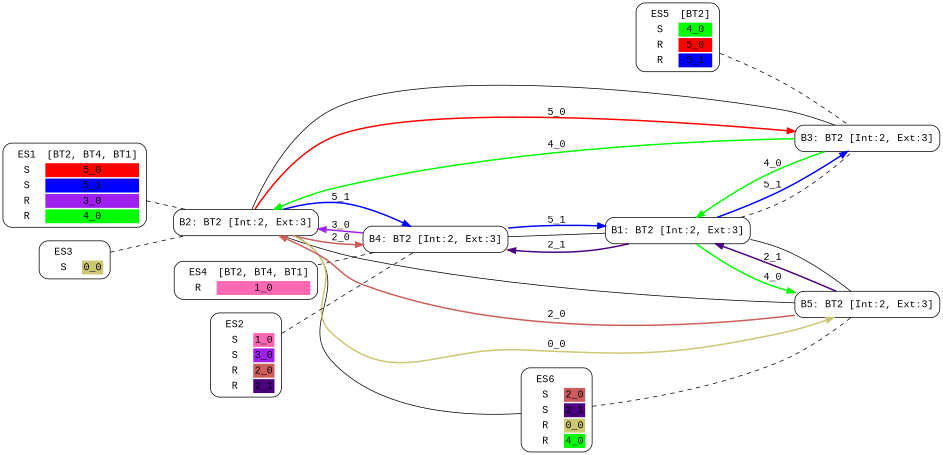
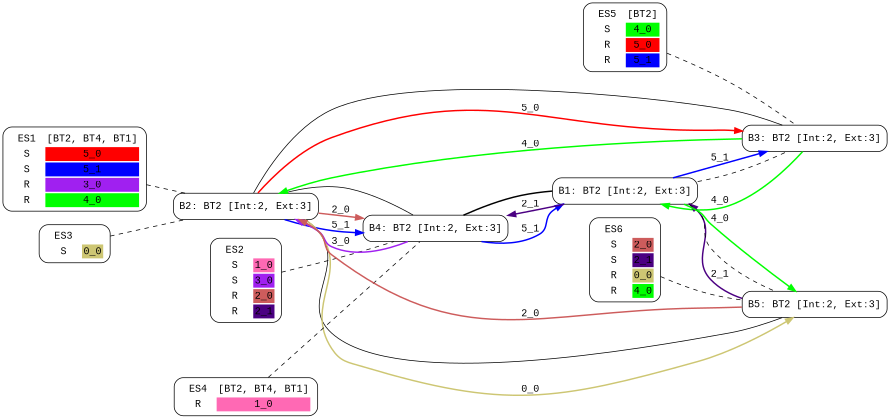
edge "B1: BT2 [Int:2, Ext:3]" -- "B4: BT2 [Int:2, Ext:3]": style solid -> bold
edge "B1: BT2 [Int:2, Ext:3]" -- "B5: BT2 [Int:2, Ext:3]": style solid -> dashed
edge "B2: BT2 [Int:2, Ext:3]" -- "ES6": now "B2: BT2 [Int:2, Ext:3]" -- "B4: BT2 [Int:2, Ext:3]"
